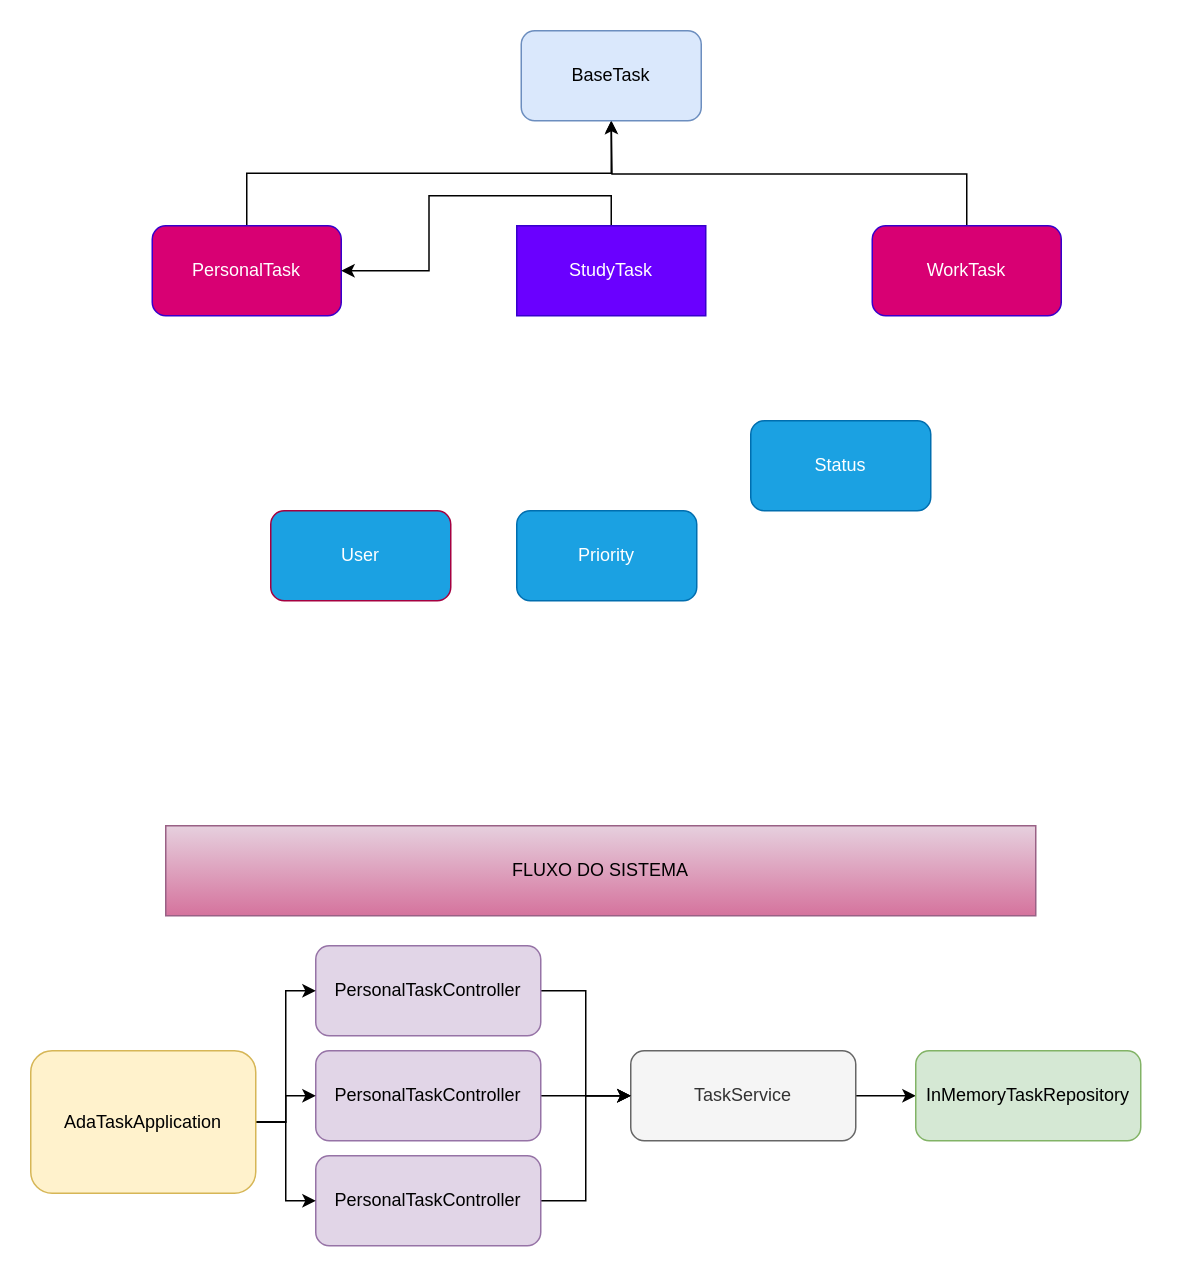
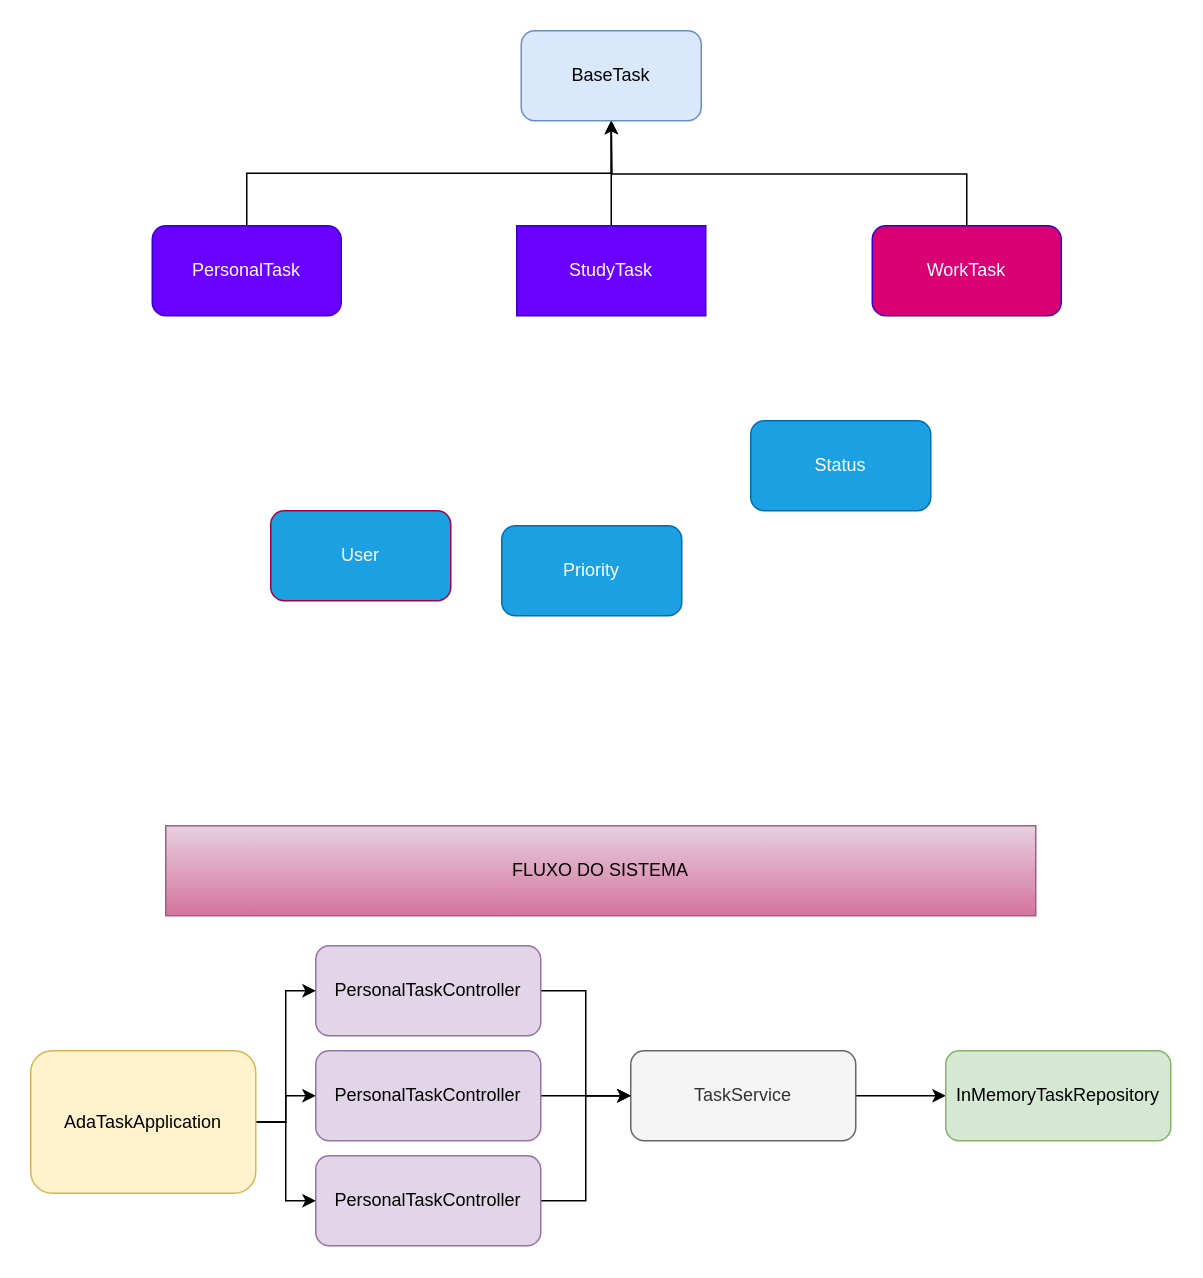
edge "StudyTask" -> "PersonalTask": now "StudyTask" -> "BaseTask"
node "PersonalTask": fillcolor #d80073 -> #6a00ff
node "Priority": moved (607, 556) -> (592, 571)
node "InMemoryTaskRepository": moved (1028, 1096) -> (1058, 1096)
